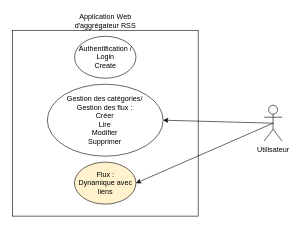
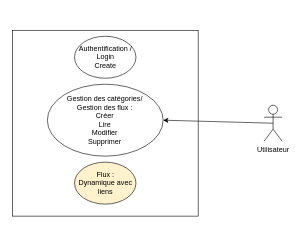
node "Application Web d'aggrégateur RSS": removed
edge "Utilisateur" -> "Flux : Dynamique avec liens": removed
